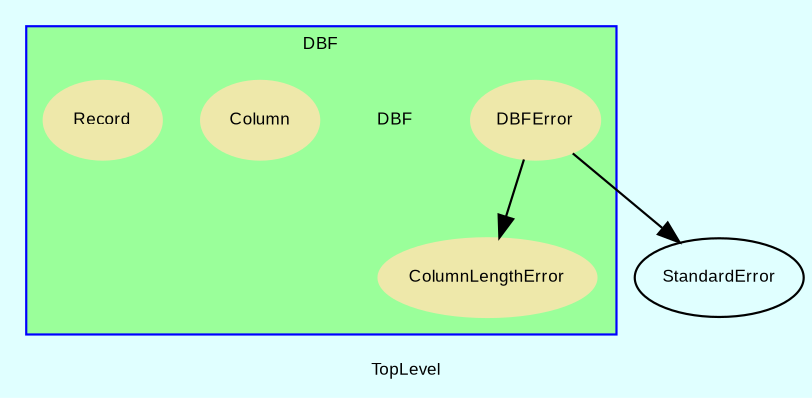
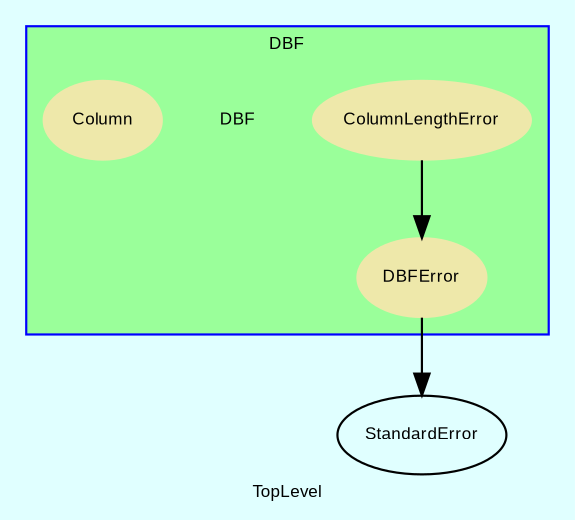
node "Record": removed
edge "DBFError" -> "ColumnLengthError": reversed
